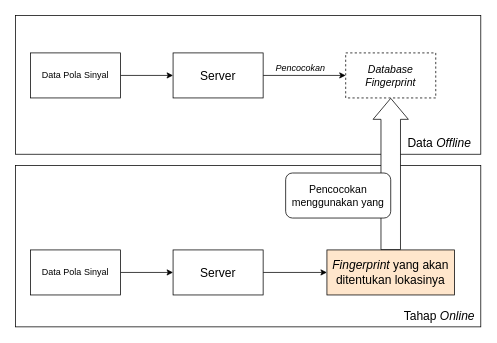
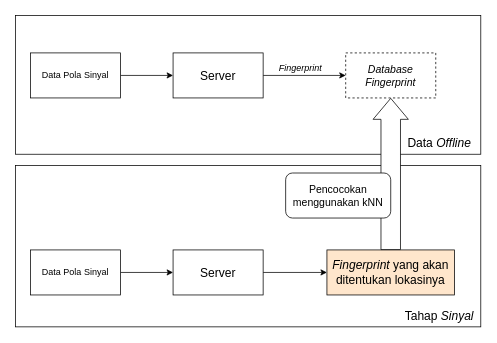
node "Pencocokan": label "Pencocokan" -> "Fingerprint"
node "Pencocokan menggunakan yang": label "Pencocokan menggunakan yang" -> "Pencocokan menggunakan kNN"
node "Tahap Online": label "Tahap Online" -> "Tahap Sinyal"
